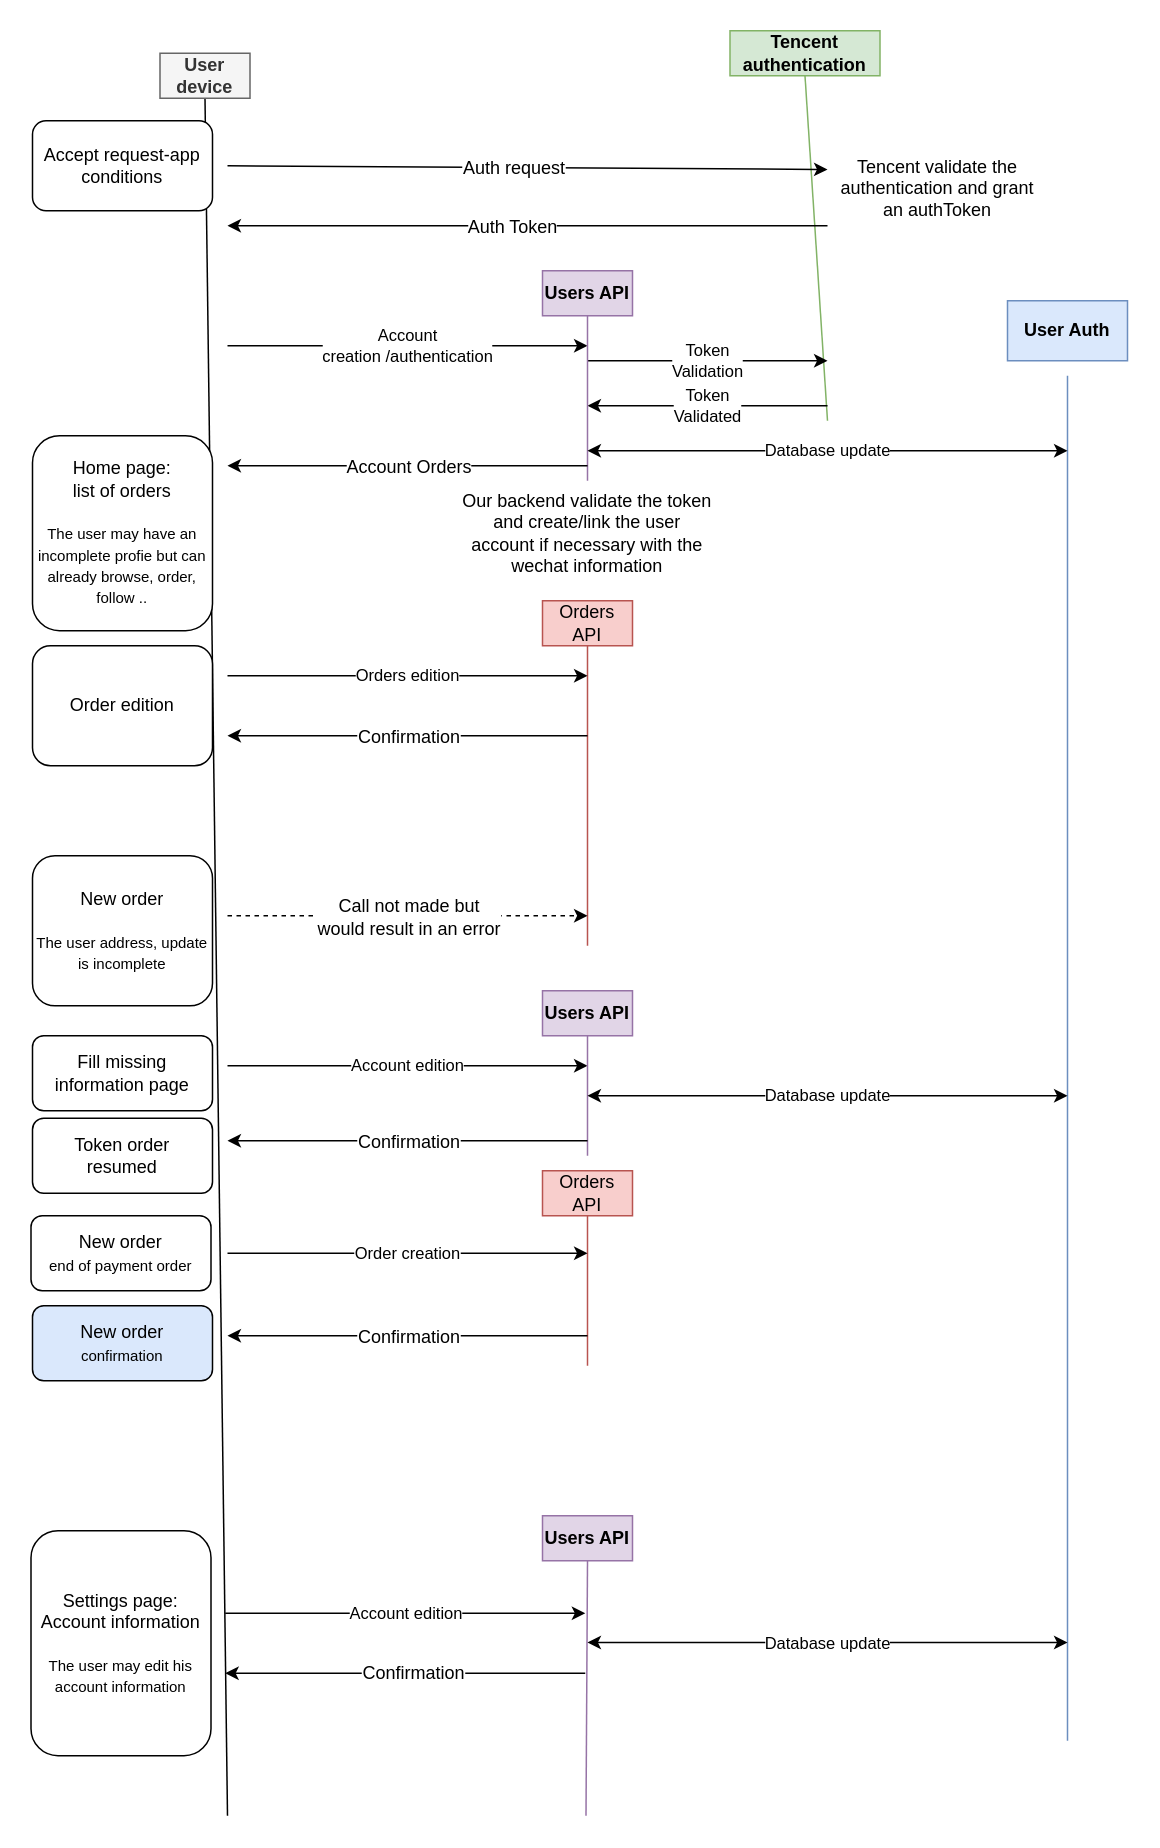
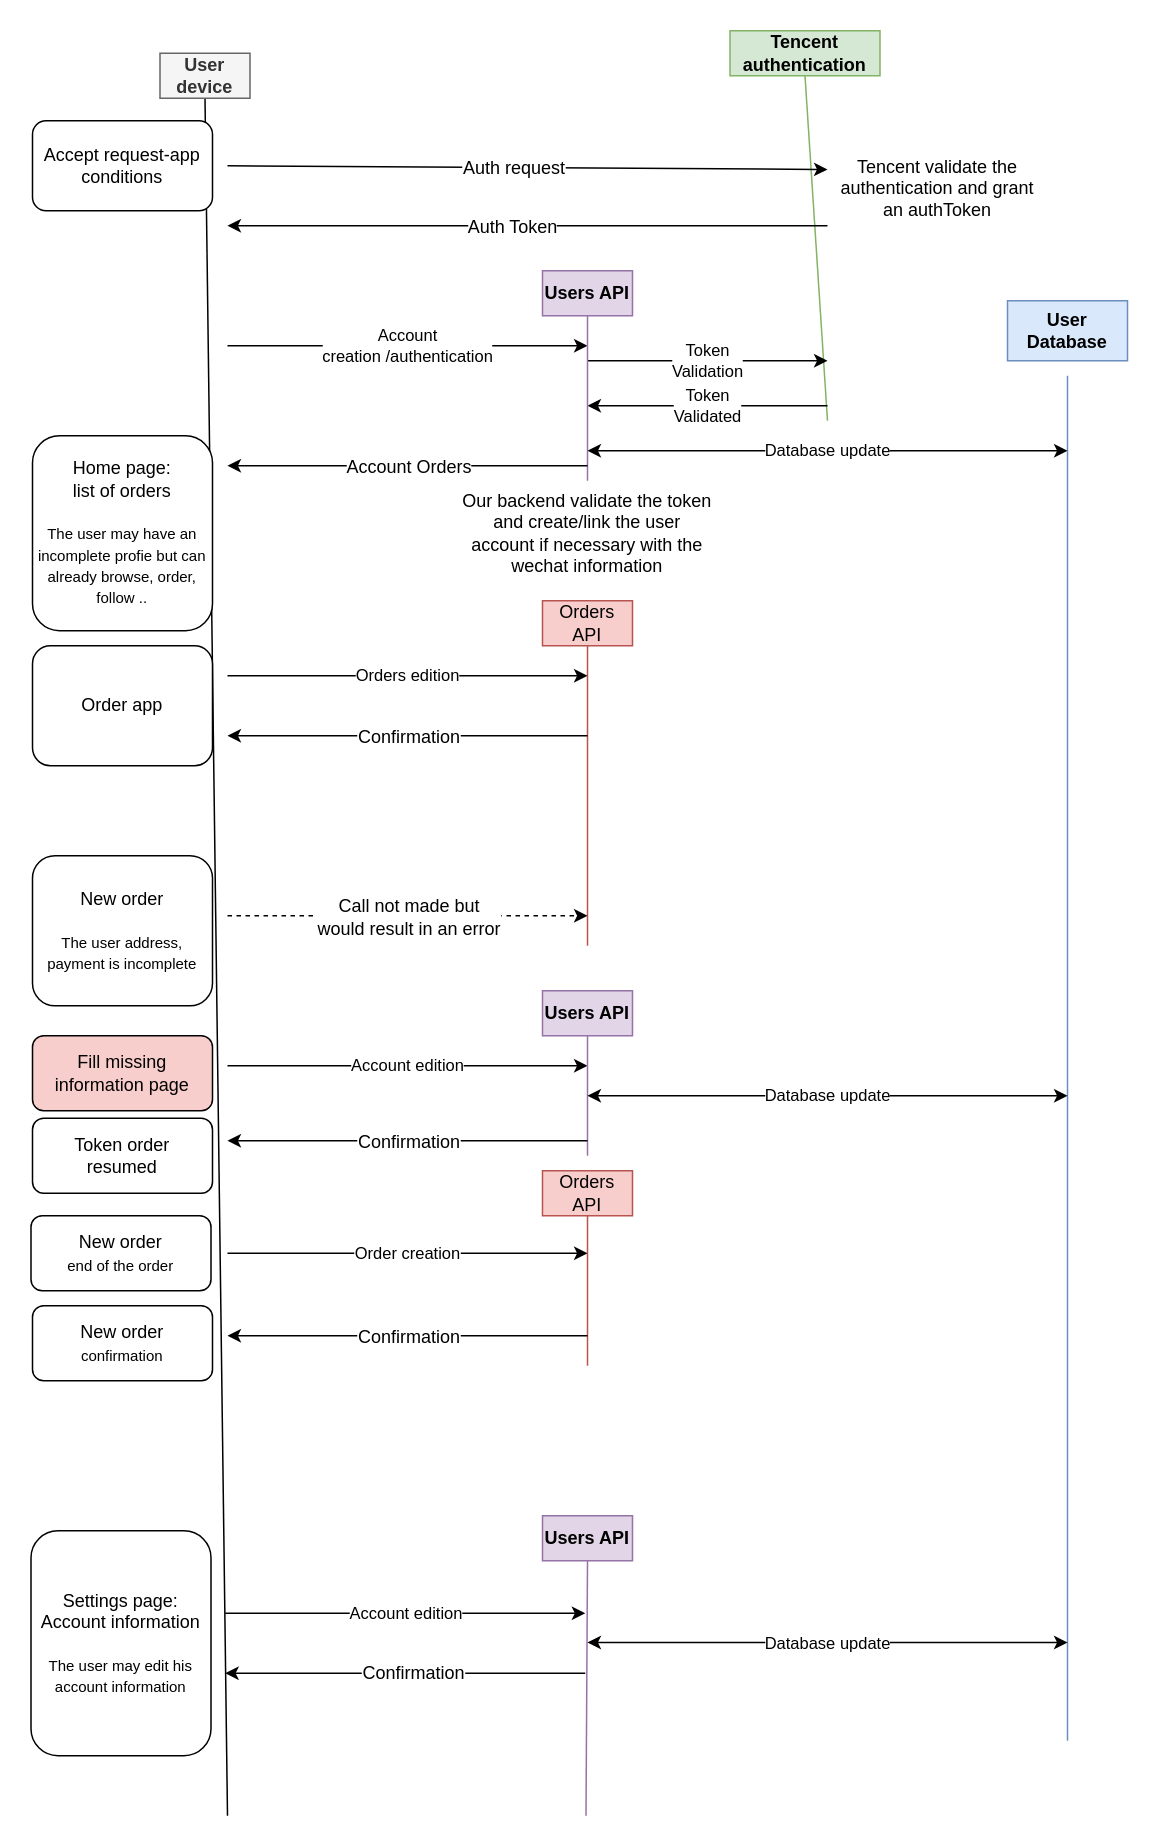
node "User Auth": label "User Auth" -> "User Database"
node "Order edition": label "Order edition" -> "Order app"
node "New order The user address, update is incomplete": label "New order The user address, update is incomplete" -> "New order The user address, payment is incomplete"
node "Fill missing information page": fillcolor #ffffff -> #f8cecc
node "New order end of payment order": label "New order end of payment order" -> "New order end of the order"
node "New order confirmation": fillcolor #dae8fc -> #ffffff
